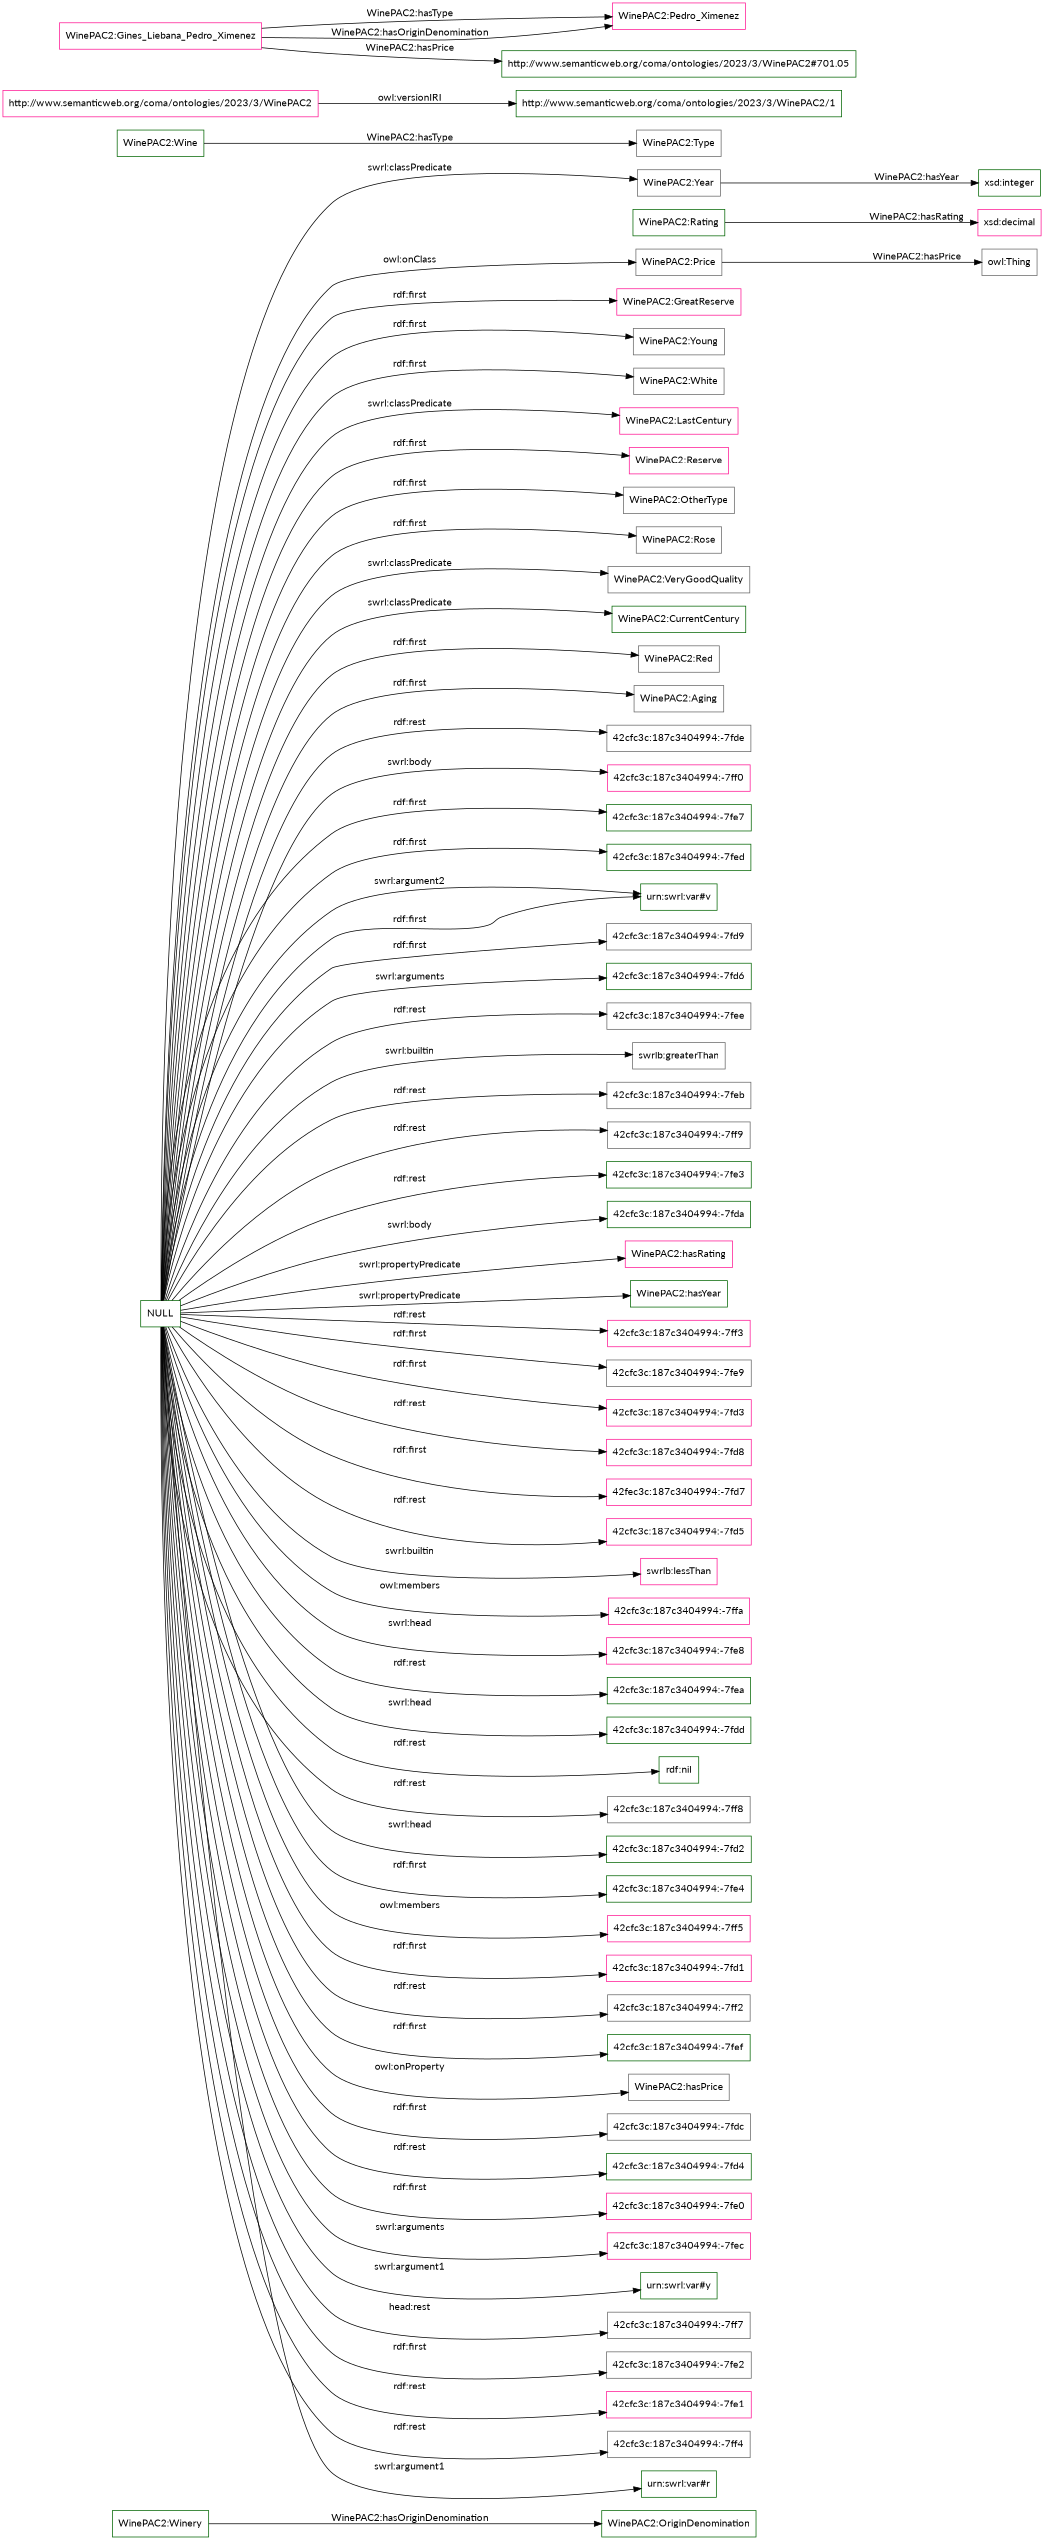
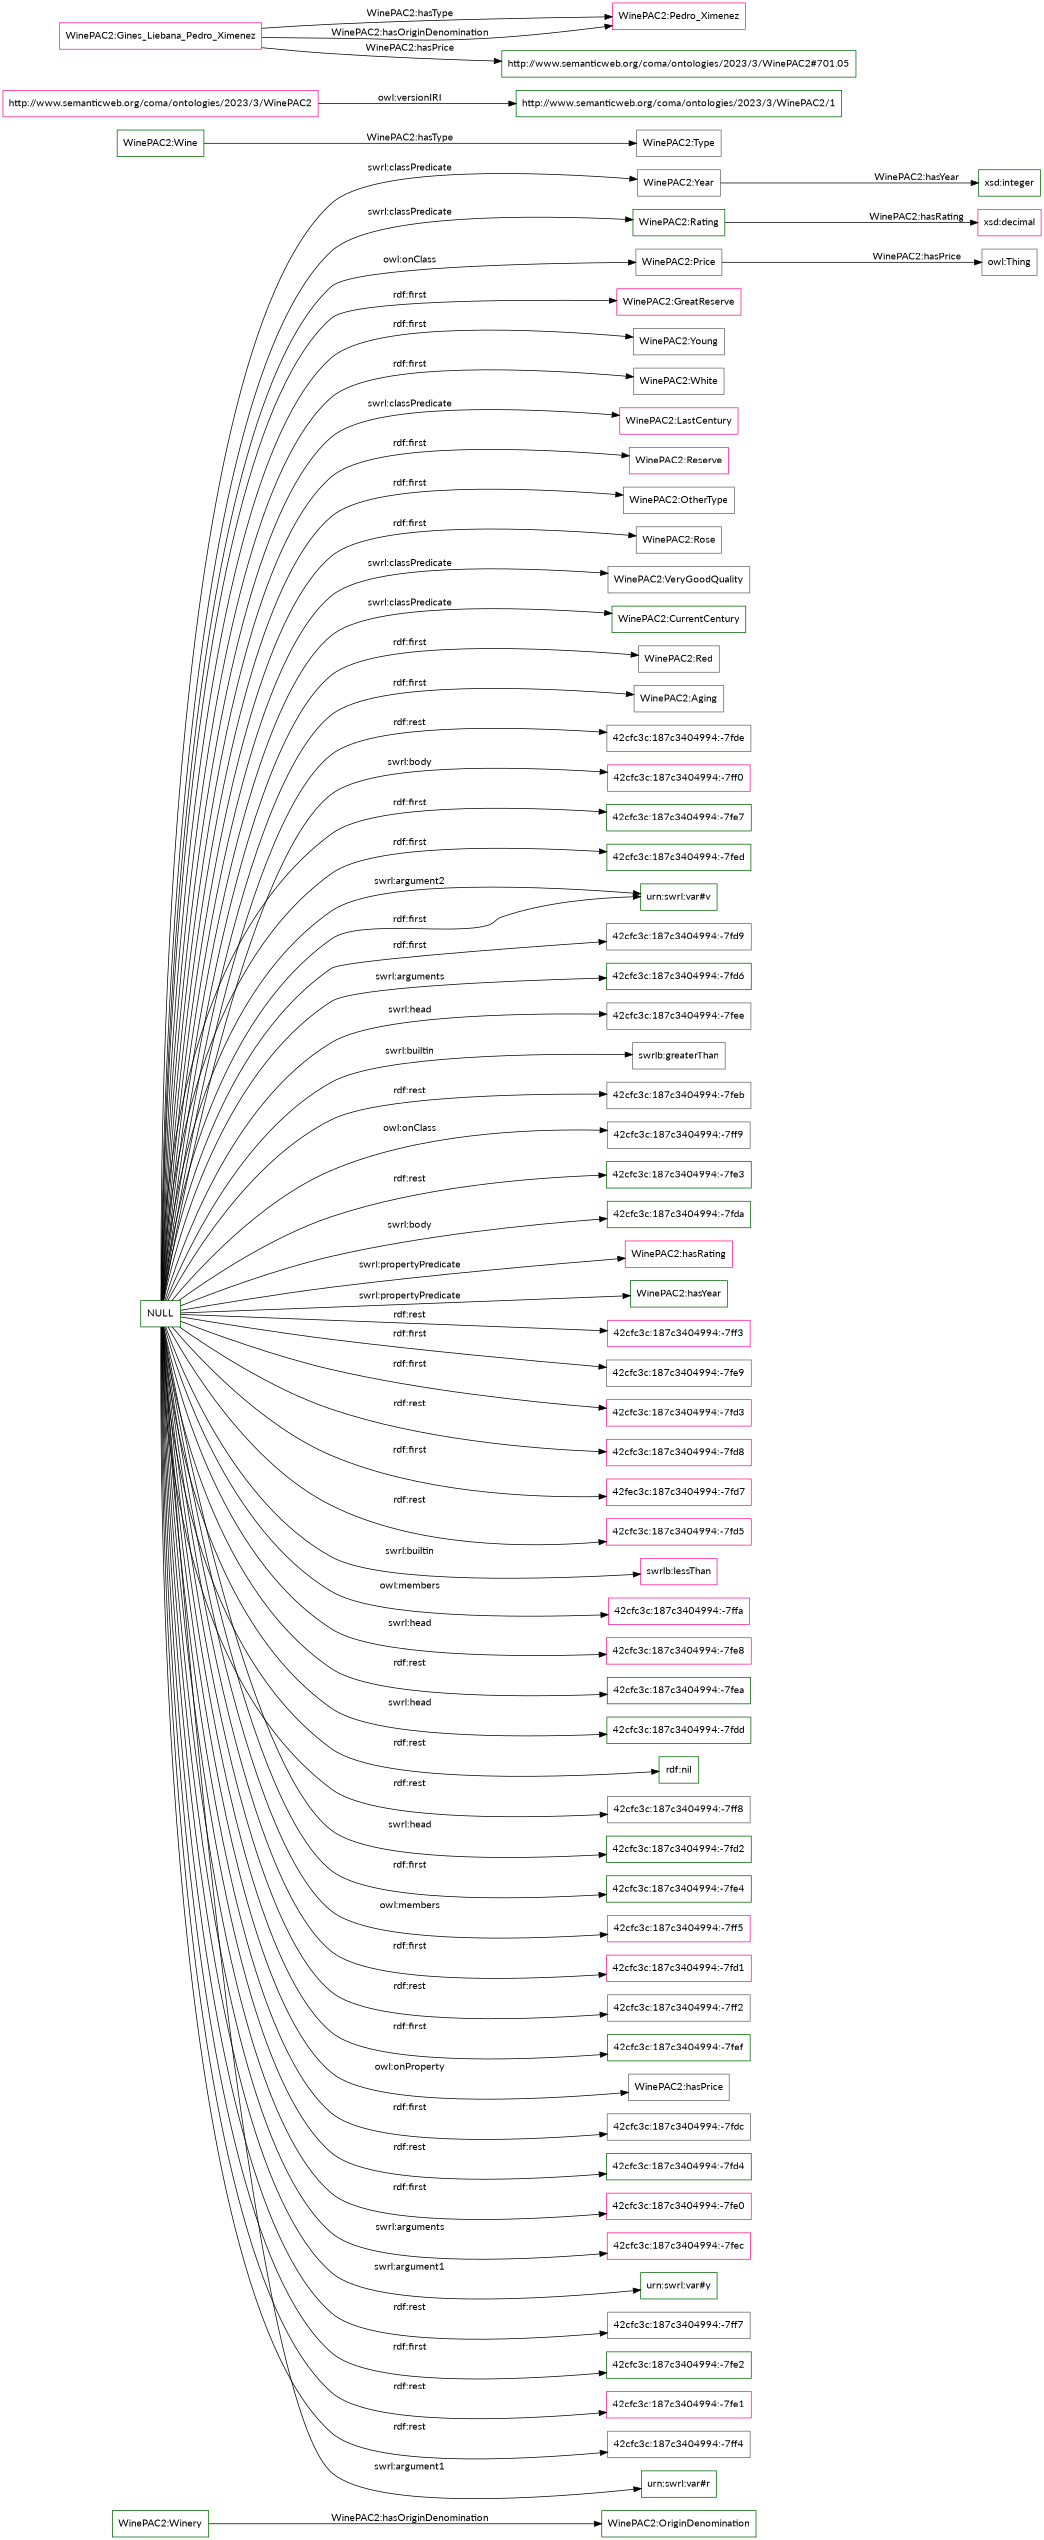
edge "NULL" -> "WinePAC2:Rating": added, label "swrl:classPredicate"
edge "NULL" -> "42cfc3c:187c3404994:-7fee": label "rdf:rest" -> "swrl:head"
edge "NULL" -> "42cfc3c:187c3404994:-7ff9": label "rdf:rest" -> "owl:onClass"
edge "NULL" -> "42cfc3c:187c3404994:-7ff7": label "head:rest" -> "rdf:rest"
node "42cfc3c:187c3404994:-7fe2": color gray40 -> darkgreen
